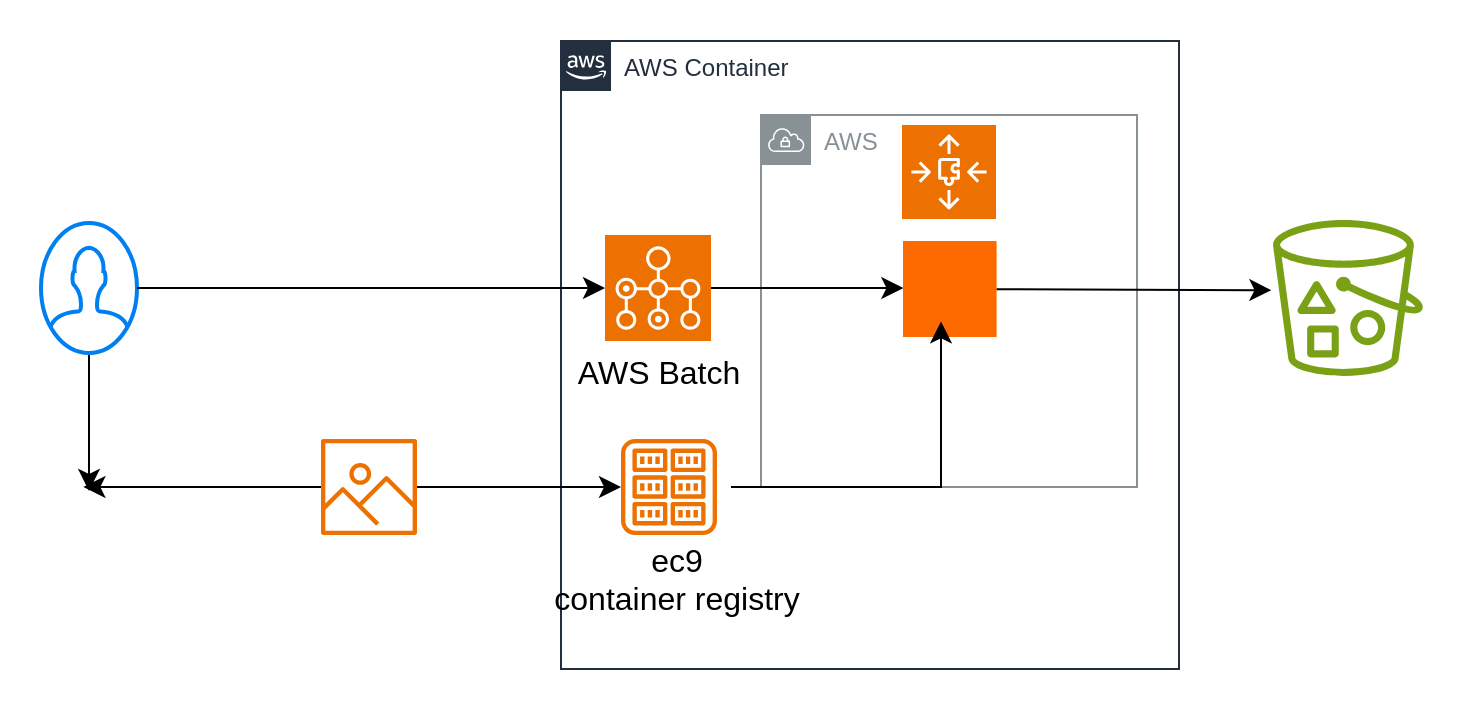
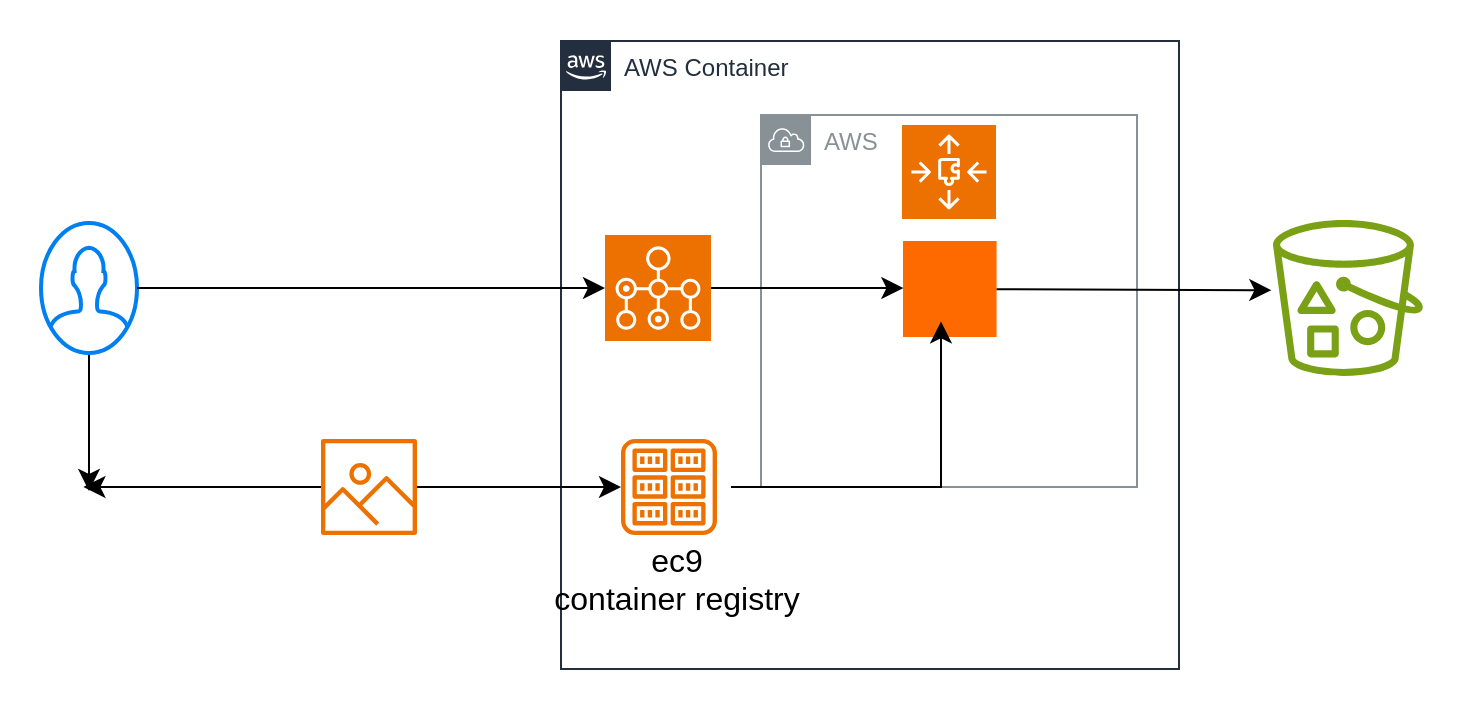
node "AWS Batch": removed
